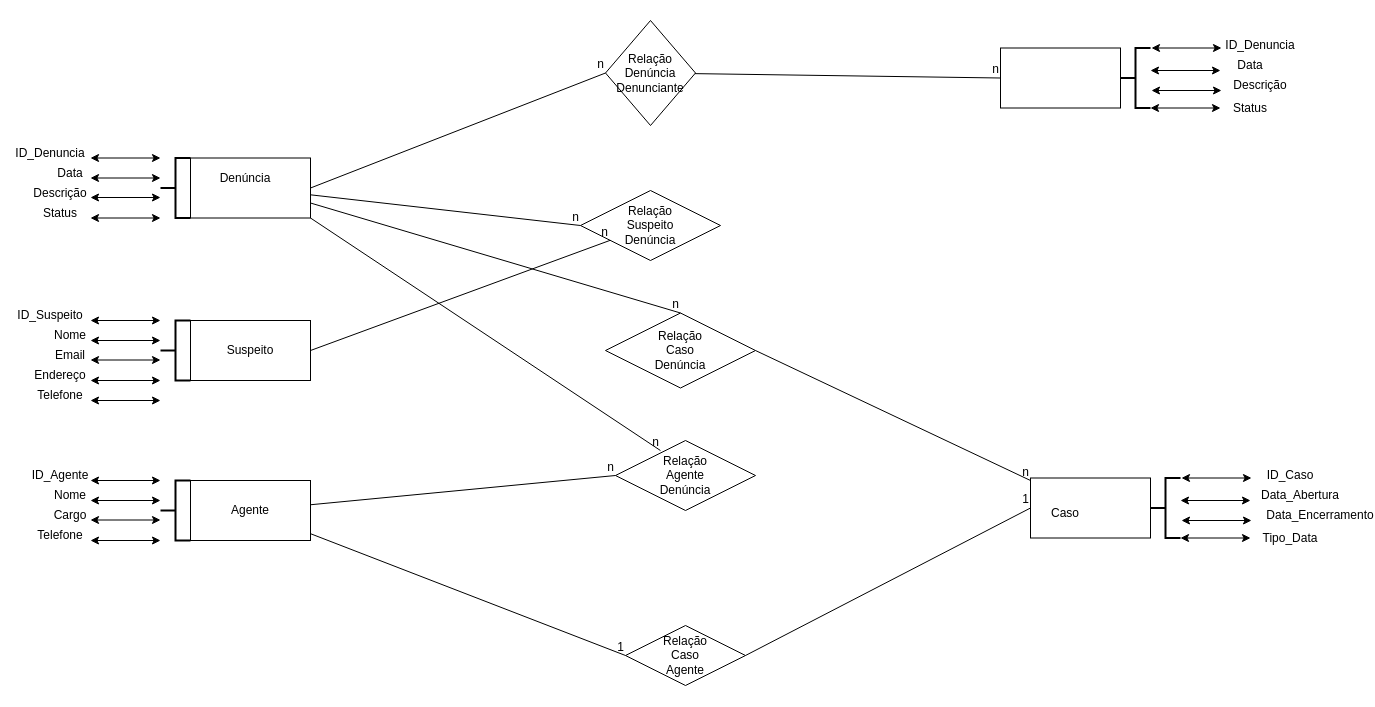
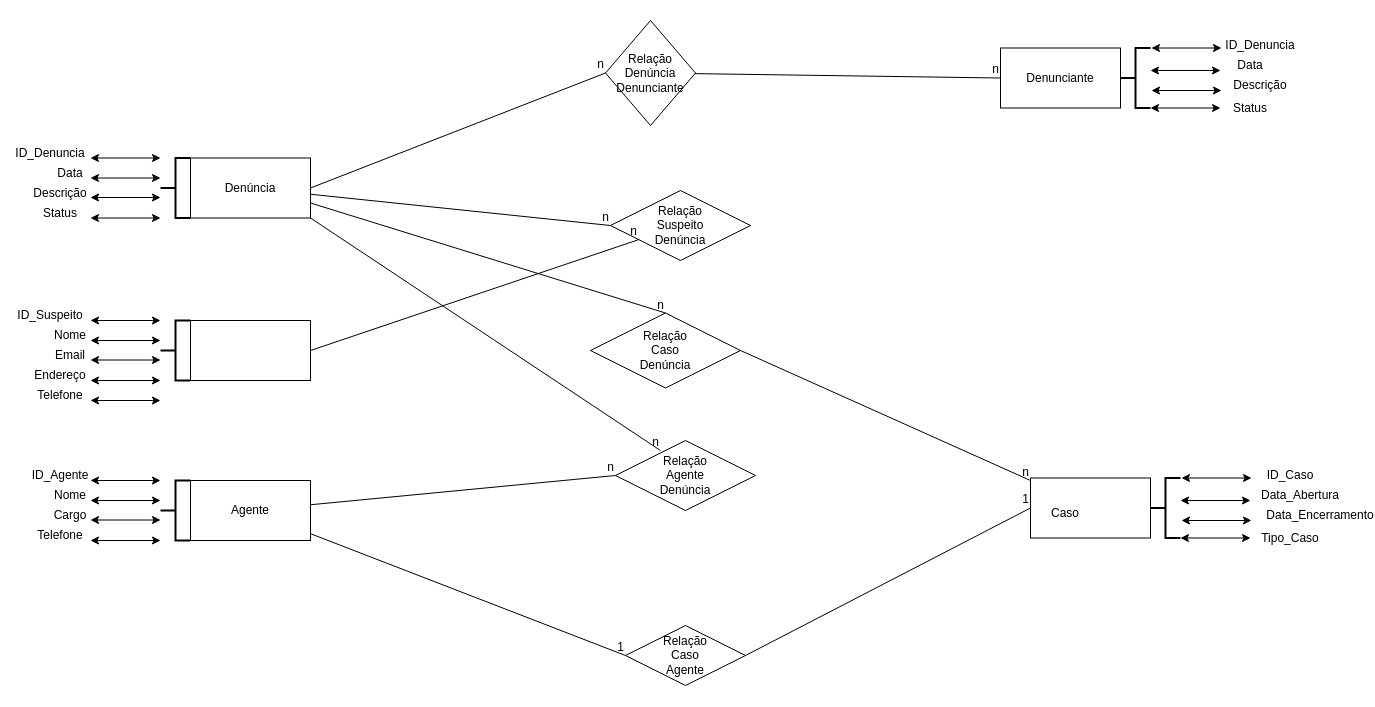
node "Denunciante": added
node "Denúncia": moved (246, 178) -> (251, 188)
node "Relação Suspeito Denúncia": moved (651, 226) -> (681, 226)
node "Suspeito": removed
node "Relação Caso Denúncia": moved (681, 351) -> (666, 351)
node "Tipo_Data": label "Tipo_Data" -> "Tipo_Caso"
